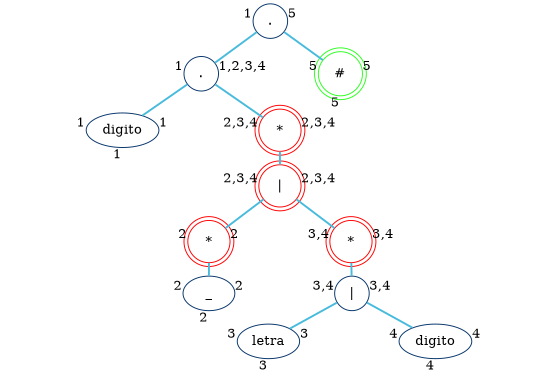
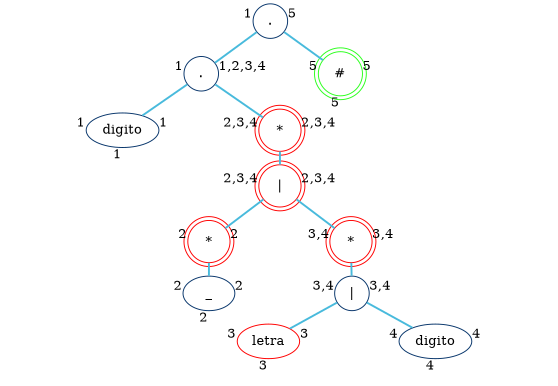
node "letra": color #06346a -> red
